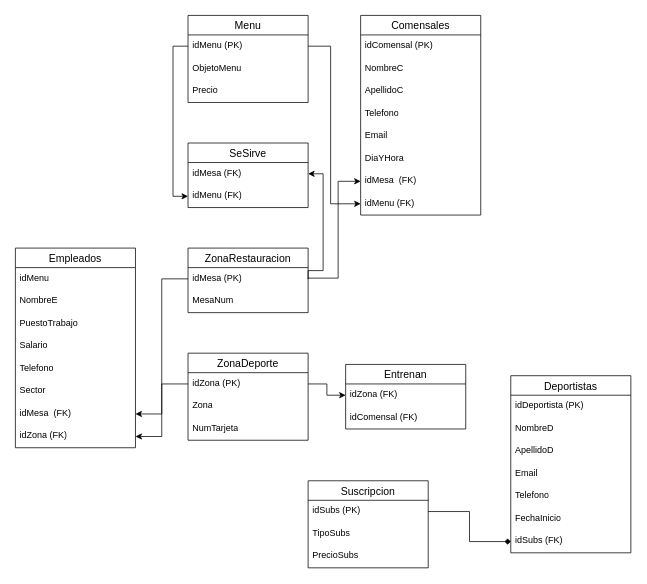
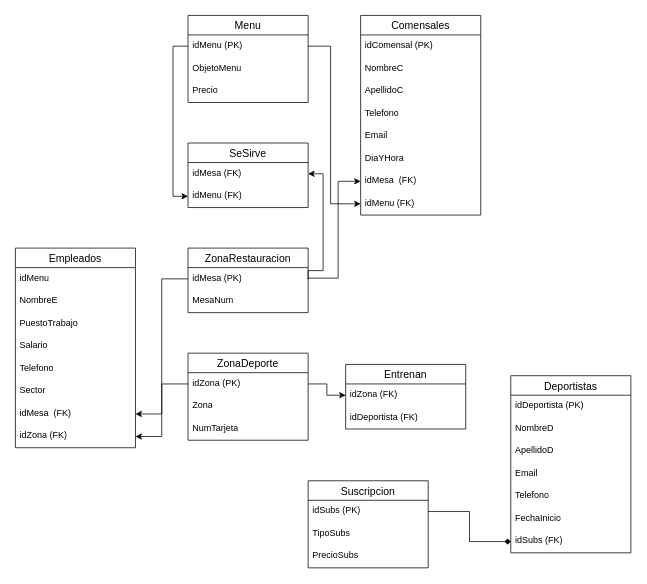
node "idComensal (FK)": label "idComensal (FK)" -> "idDeportista (FK)"
